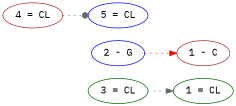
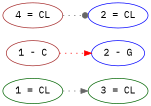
node "5 = CL": label "5 = CL" -> "2 = CL"
edge "2 - G" -> "1 - C": reversed
edge "3 = CL" -> "1 = CL": reversed
